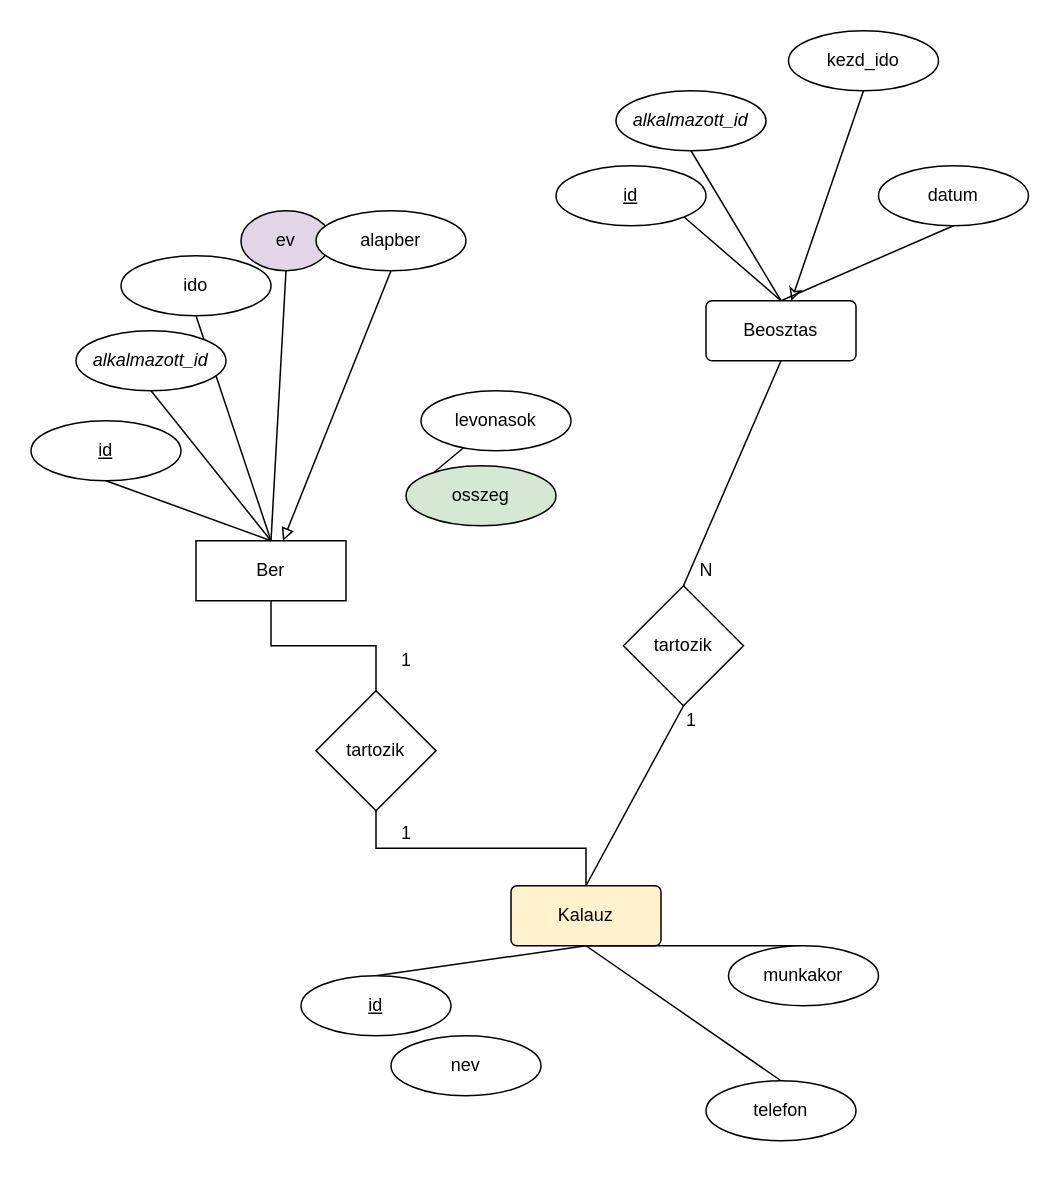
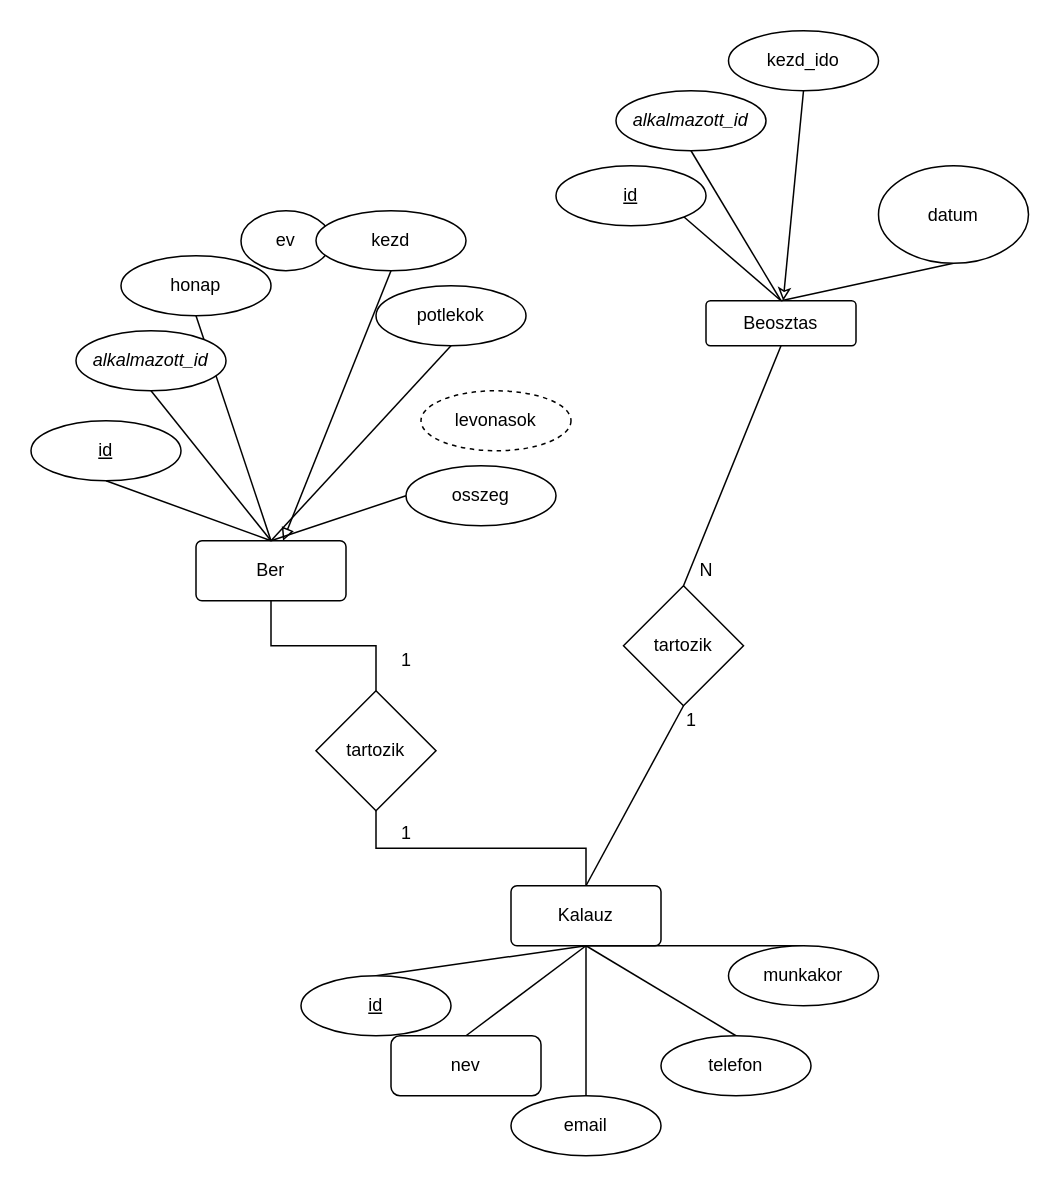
node "kezd_ido": moved (863, 61) -> (803, 61)
node "datum": size 150x60 -> 150x98
node "ev": fillcolor #e1d5e7 -> #ffffff
node "alapber": label "alapber" -> "kezd"
node "ido": label "ido" -> "honap"
node "potlekok": added
node "Beosztas": size 150x60 -> 150x45
edge "ev" -- "Ber": removed
node "levonasok": style solid -> dashed
edge "potlekok" -- "Ber": added
edge "levonasok" -- "osszeg": now "Ber" -- "osszeg"
node "osszeg": fillcolor #d5e8d4 -> #ffffff
node "Ber": shape rectangle -> rounded rectangle
node "Kalauz": fillcolor #fff2cc -> #ffffff
edge "Kalauz" -- "nev": added
edge "Kalauz" -- "email": added
node "nev": shape ellipse -> rounded rectangle
node "telefon": moved (781, 1111) -> (736, 1066)
node "email": added
